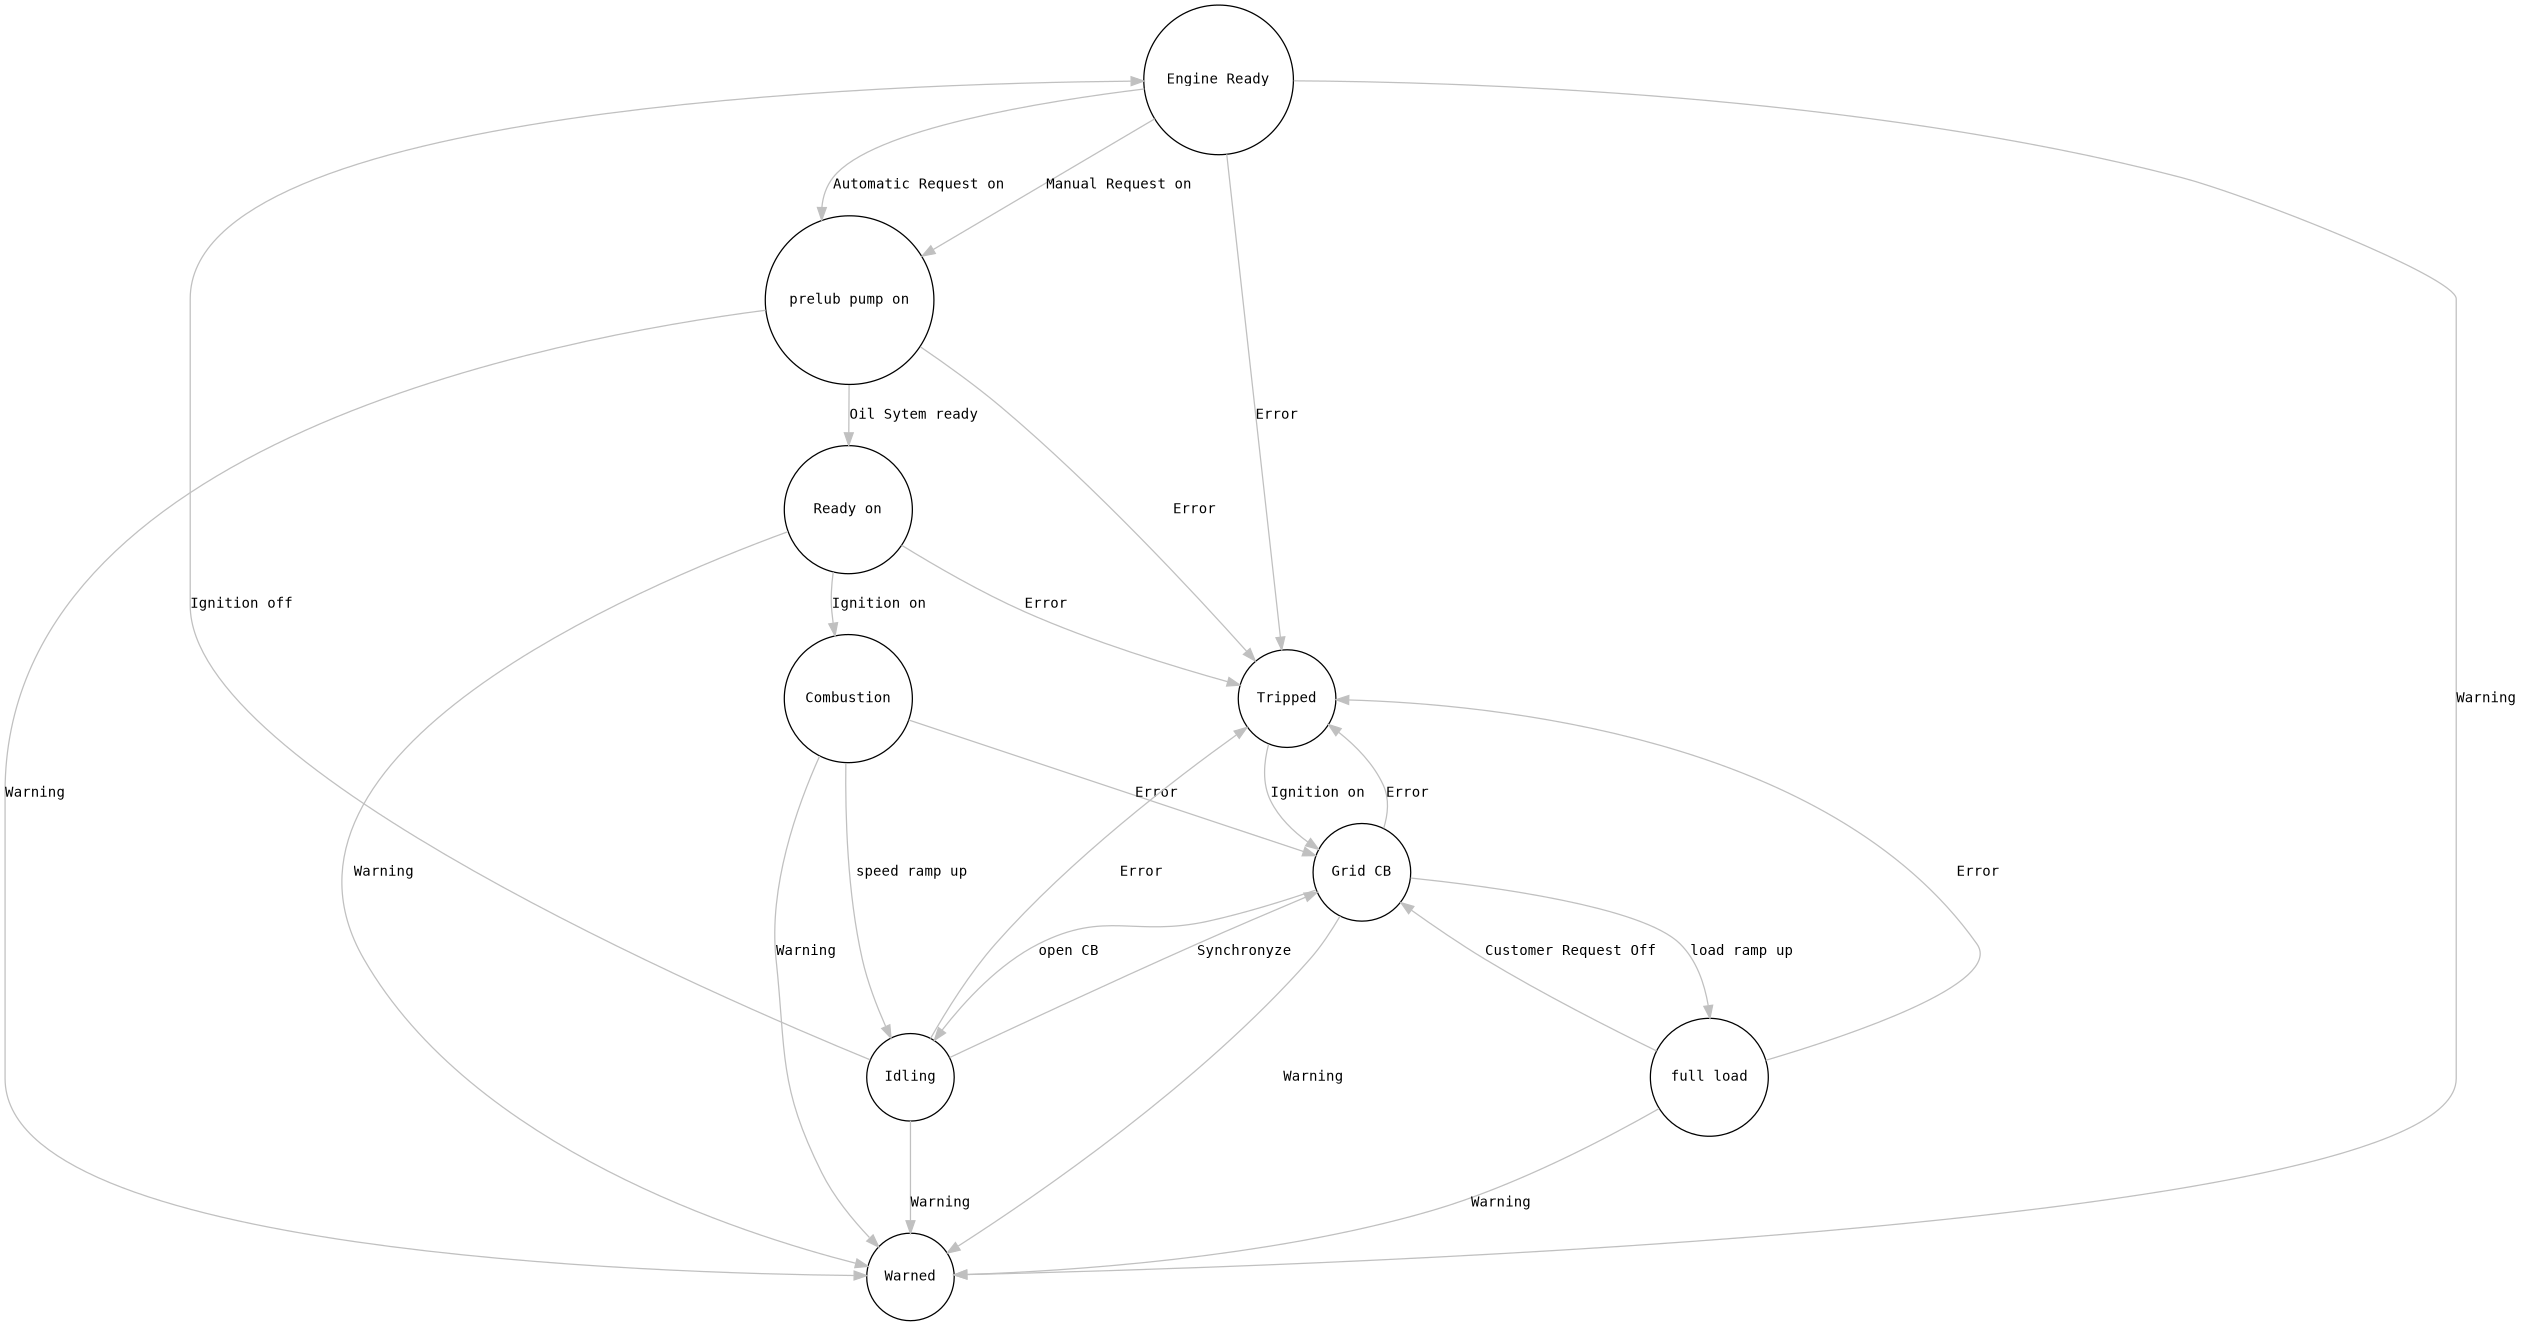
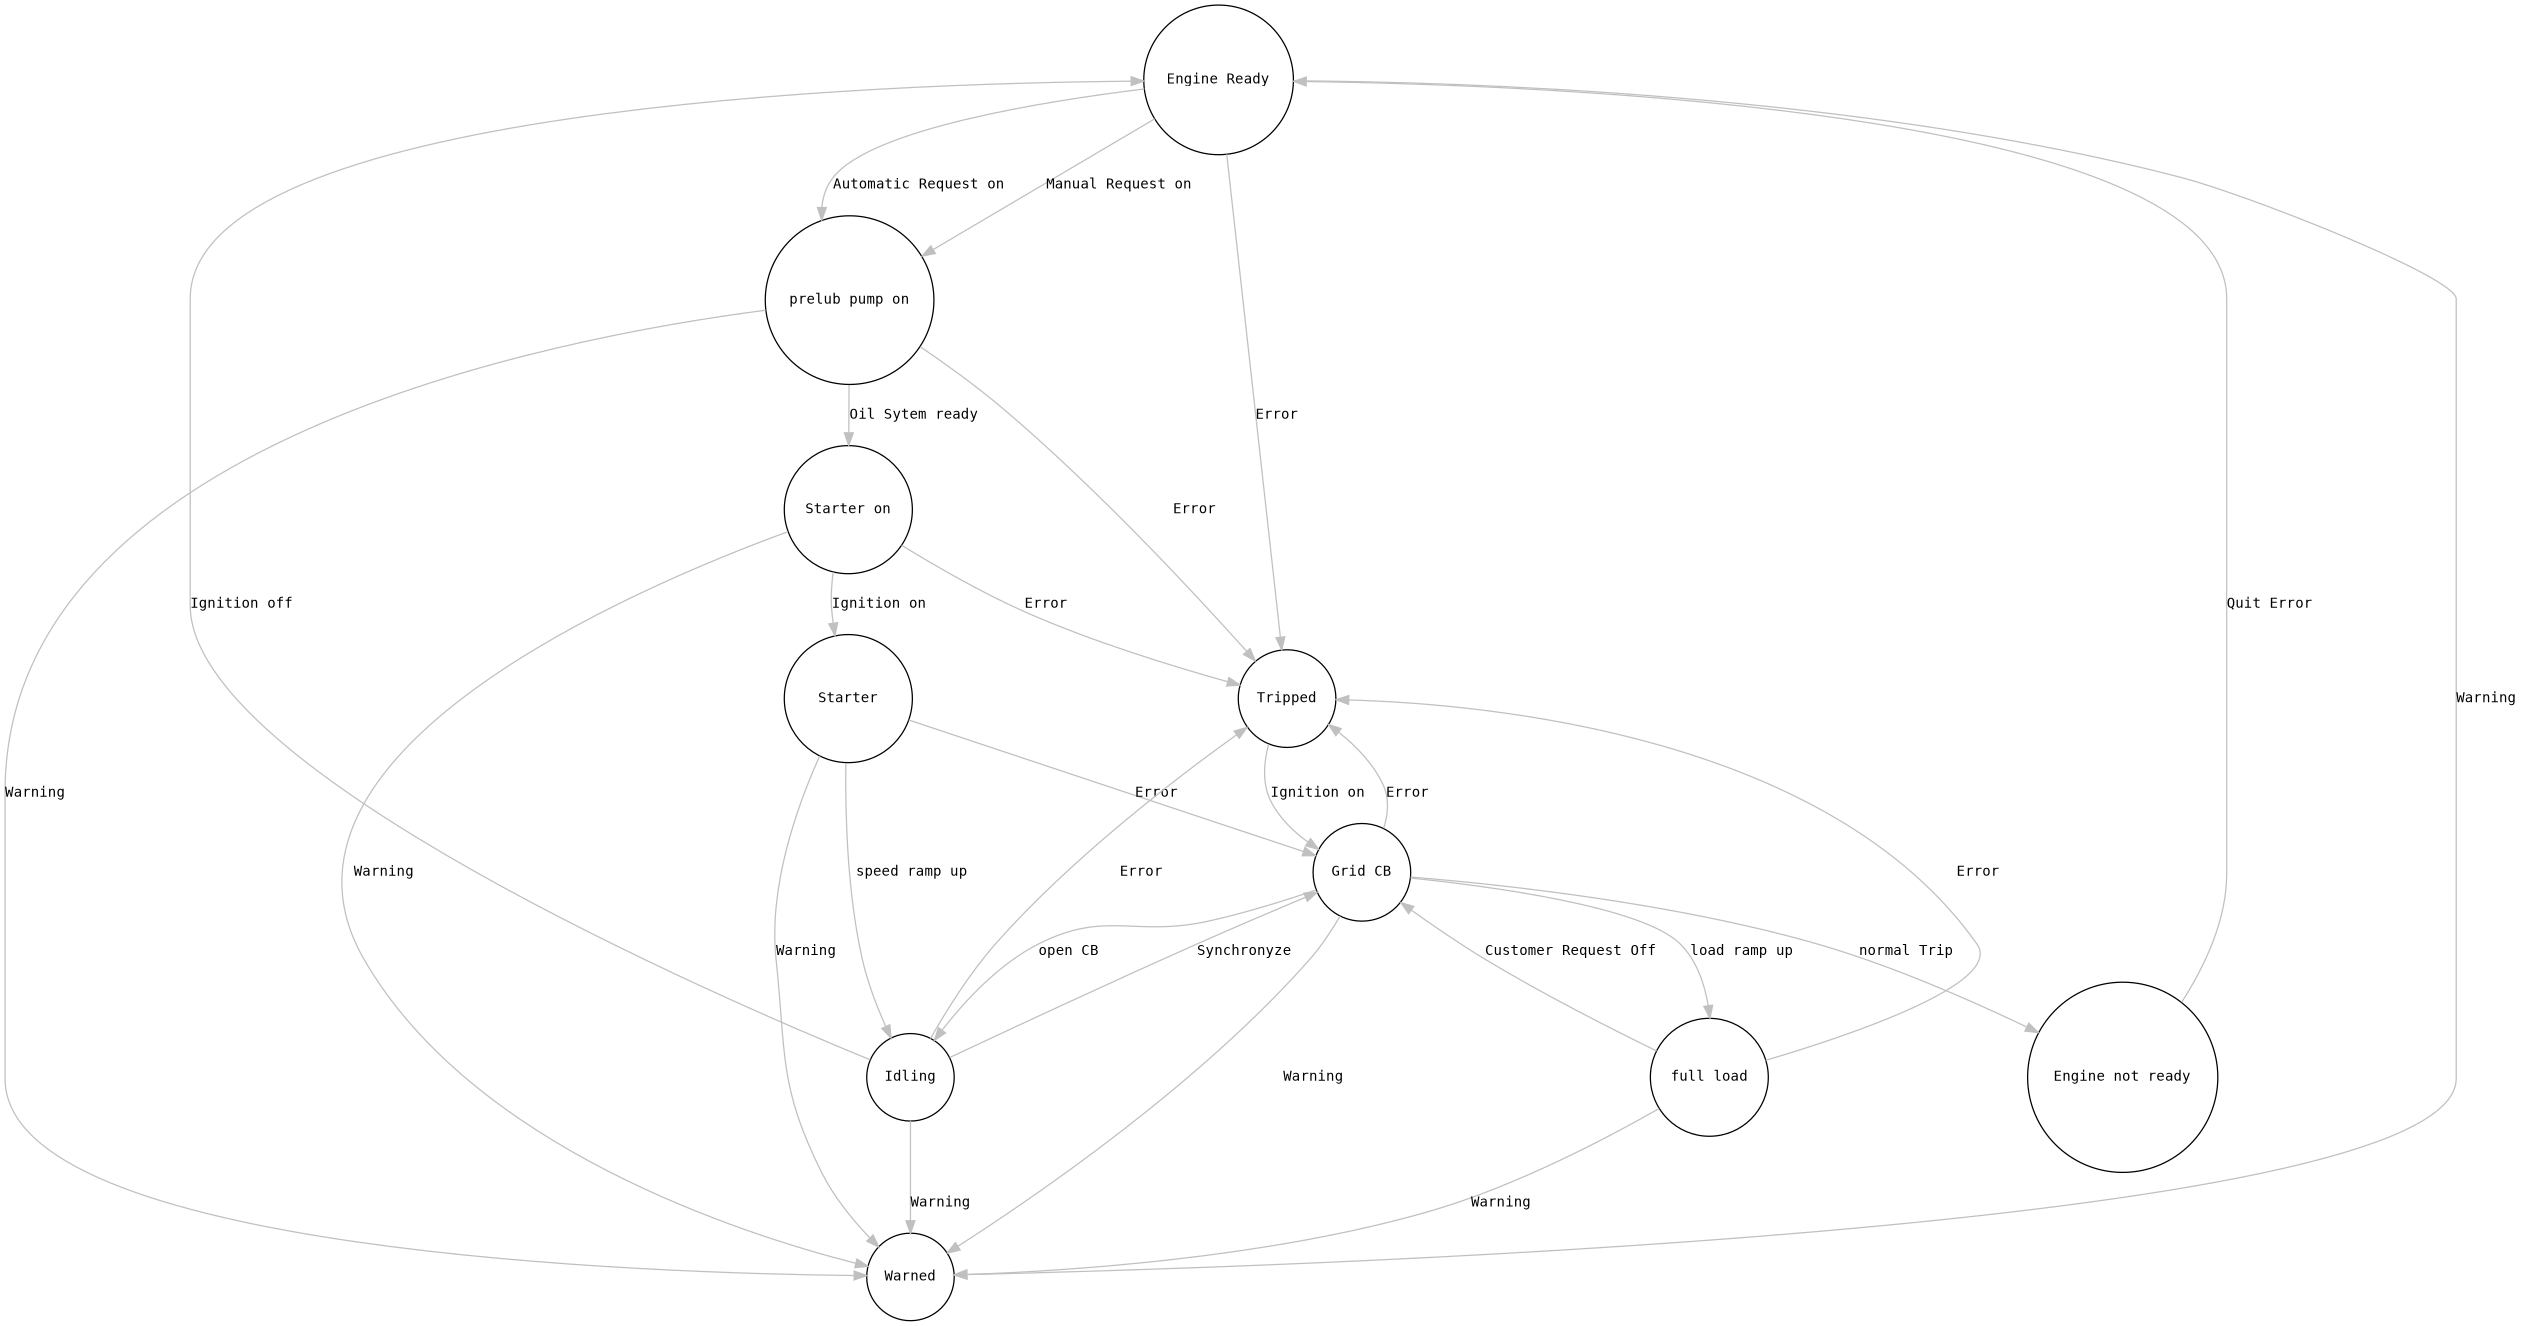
node "Ready on": label "Ready on" -> "Starter on"
node "Combustion": label "Combustion" -> "Starter"
node "Engine not ready": added
